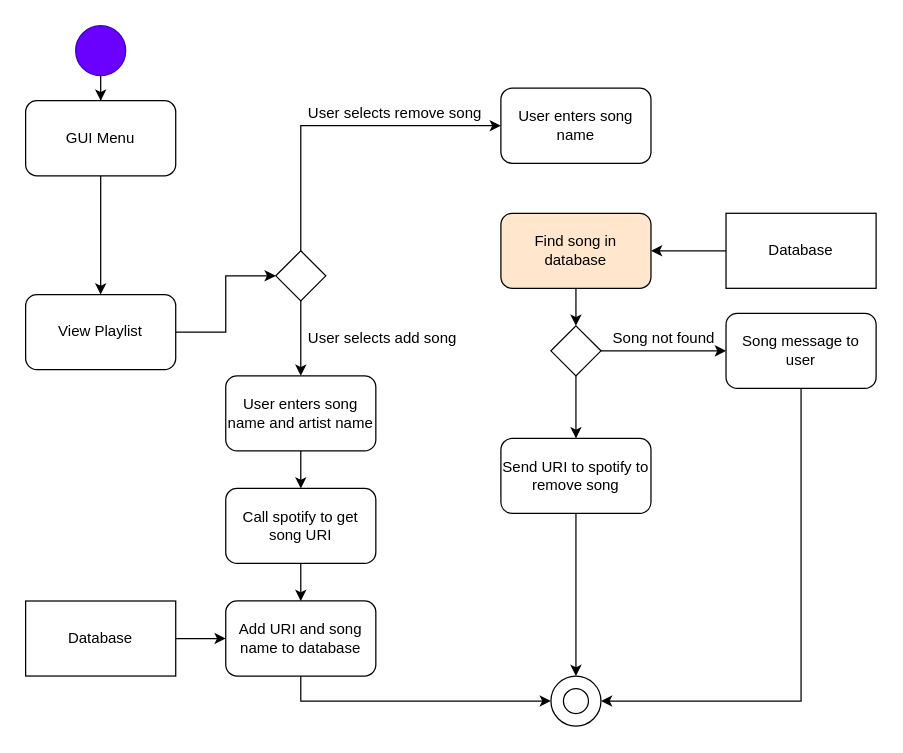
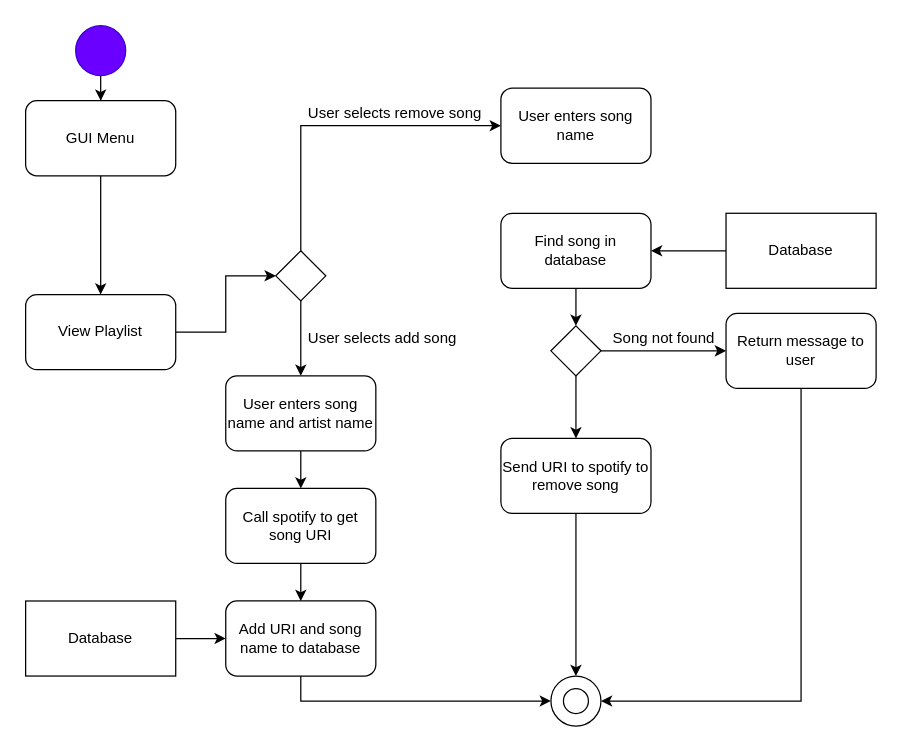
node "Find song in database": fillcolor #ffe6cc -> #ffffff
node "Song message to user": label "Song message to user" -> "Return message to user"
